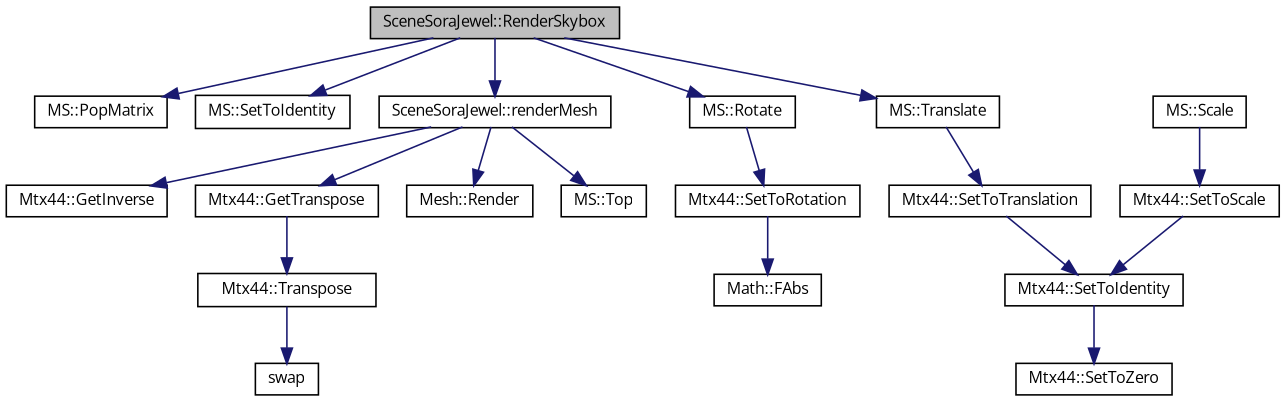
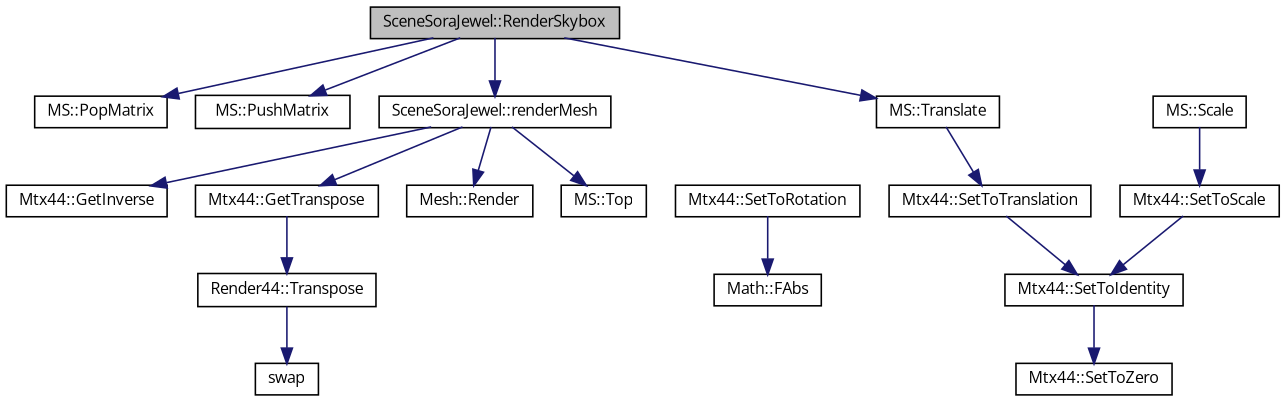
node "MS::SetToIdentity": label "MS::SetToIdentity" -> "MS::PushMatrix"
node "MS::Rotate": removed
node "Mtx44::Transpose": label "Mtx44::Transpose" -> "Render44::Transpose"
